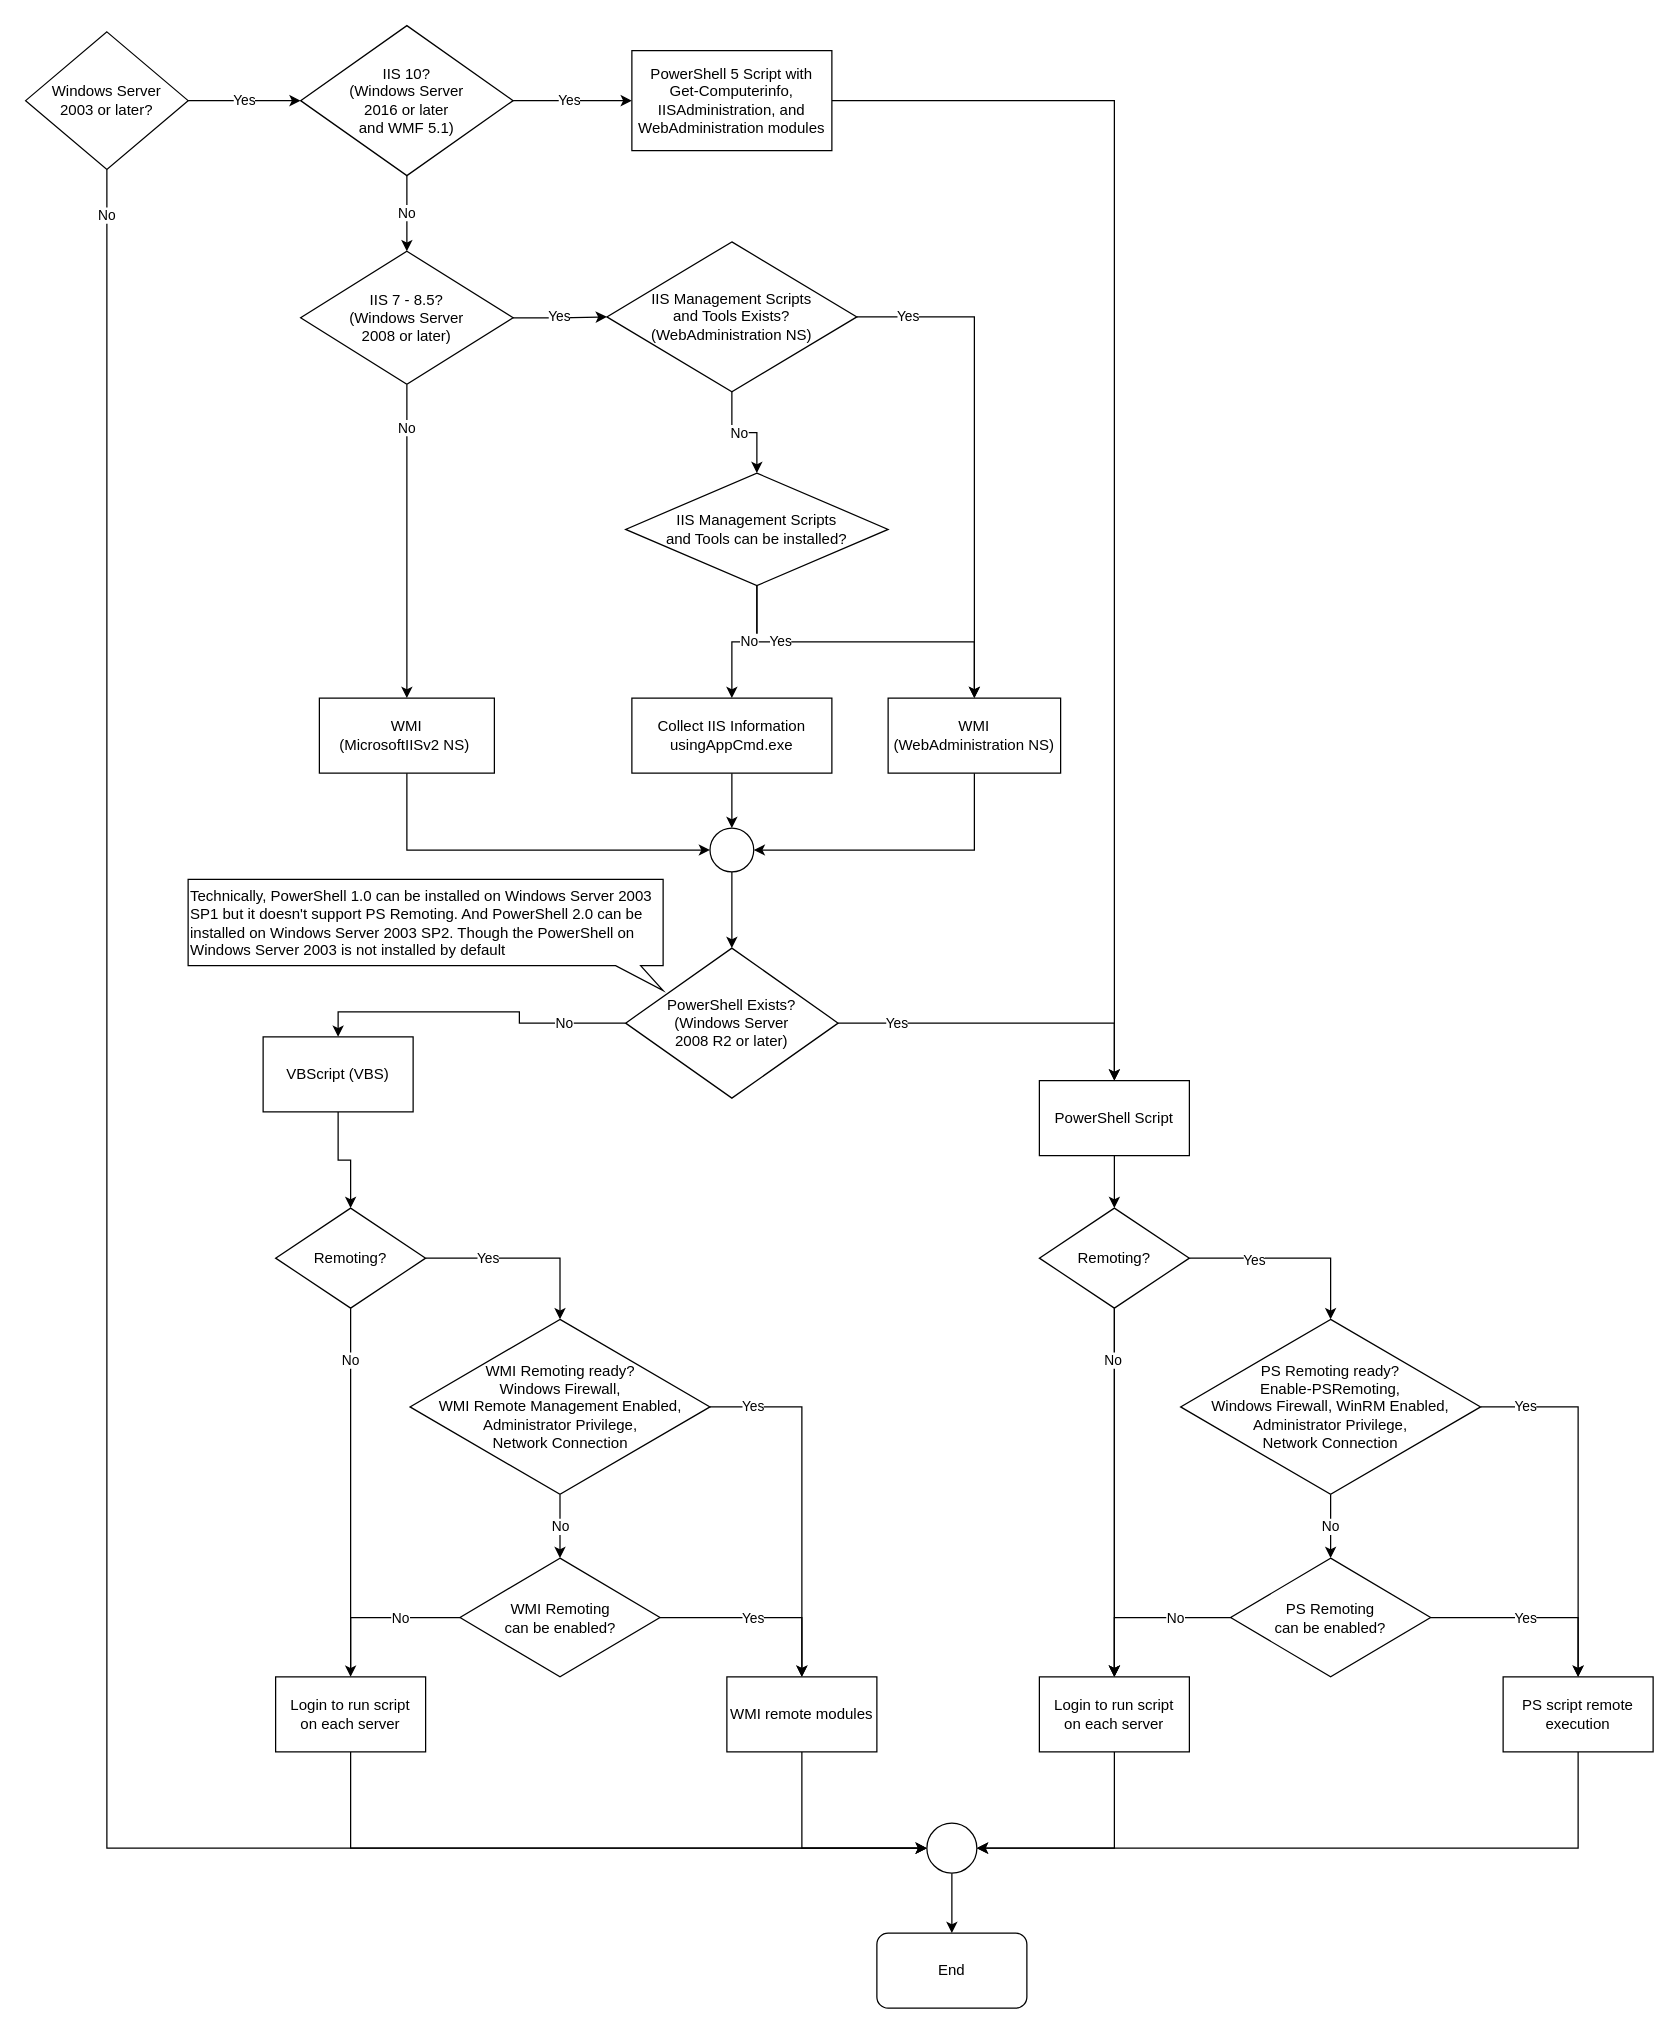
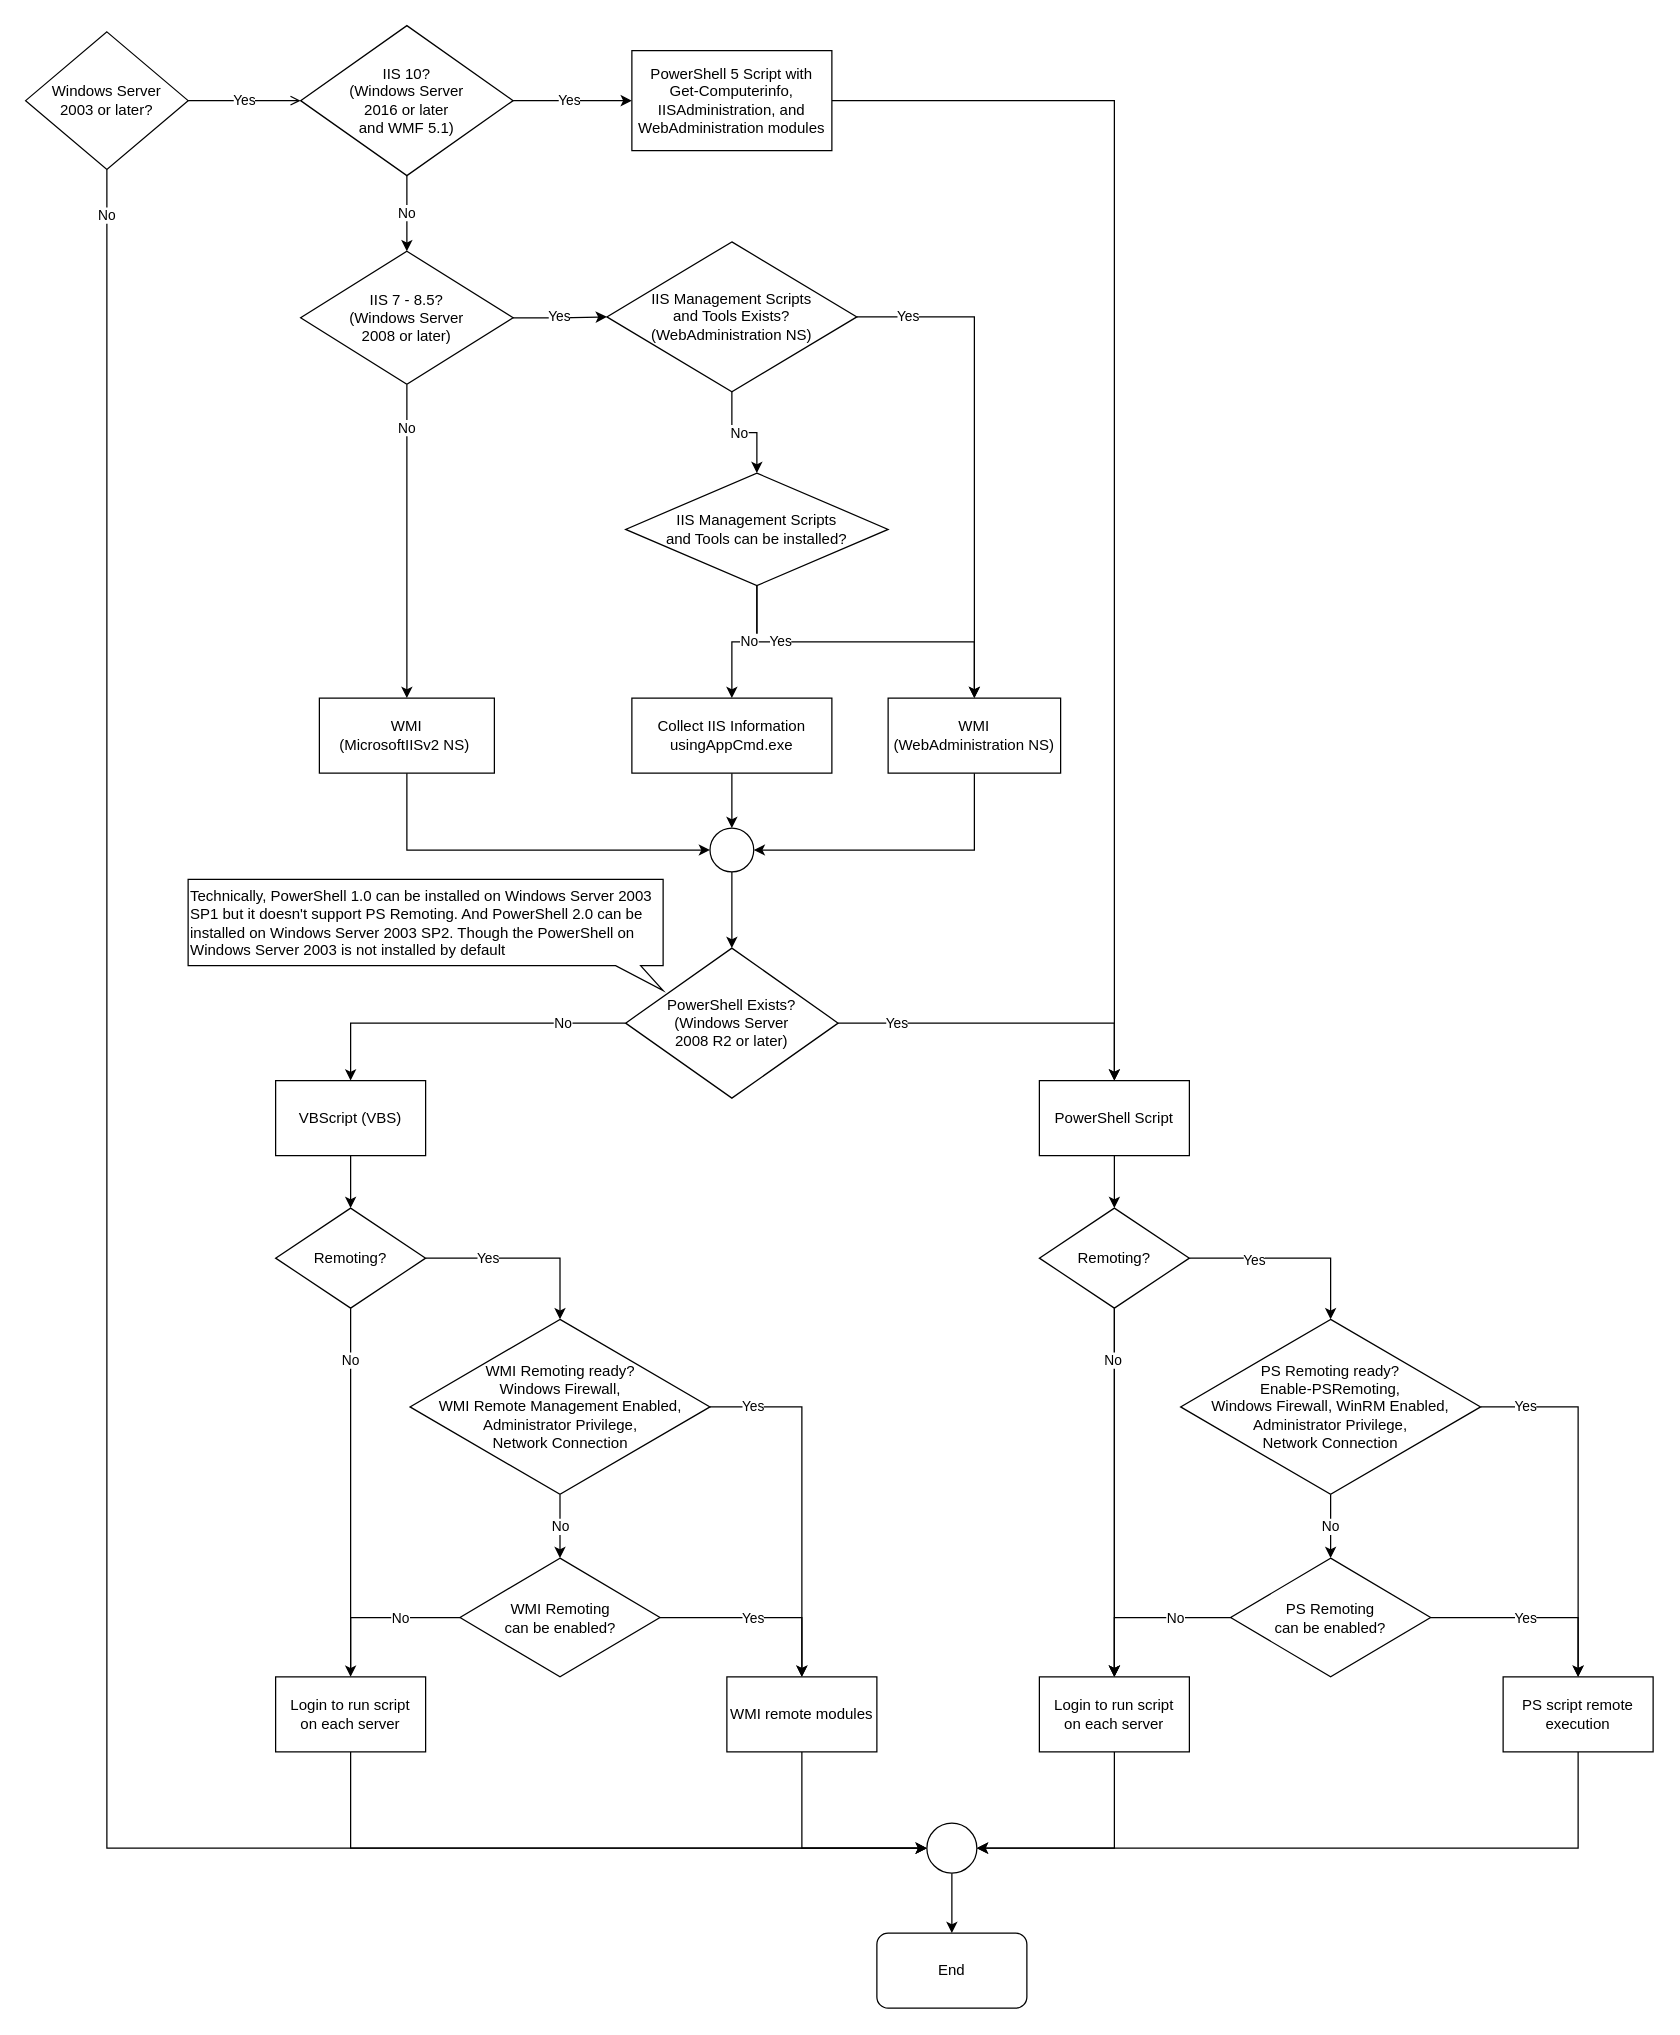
edge "Windows Server 2003 or later?" -> "IIS 10? (Windows Server 2016 or later and WMF 5.1)": arrowhead classic -> open
node "VBScript (VBS)": moved (338, 1074) -> (351, 1118)
